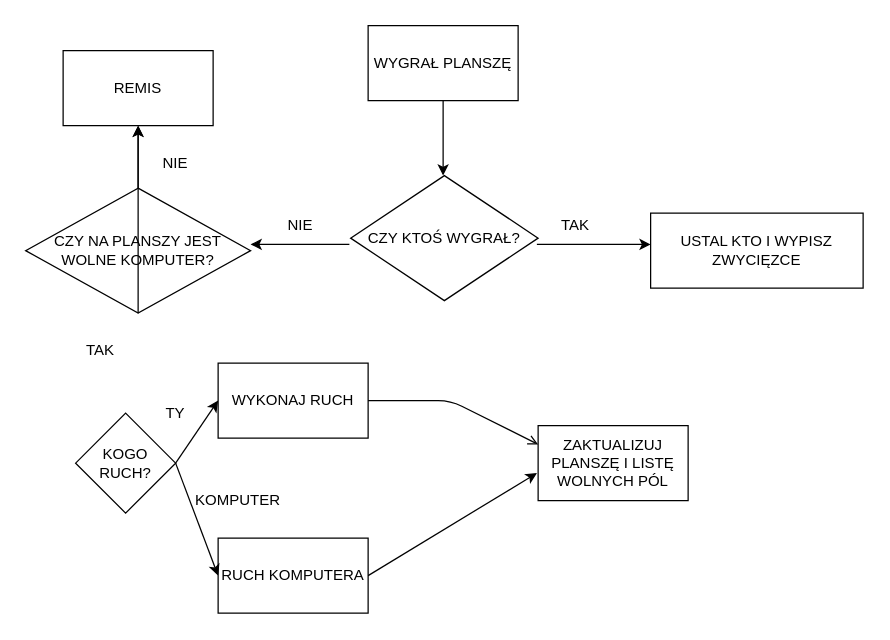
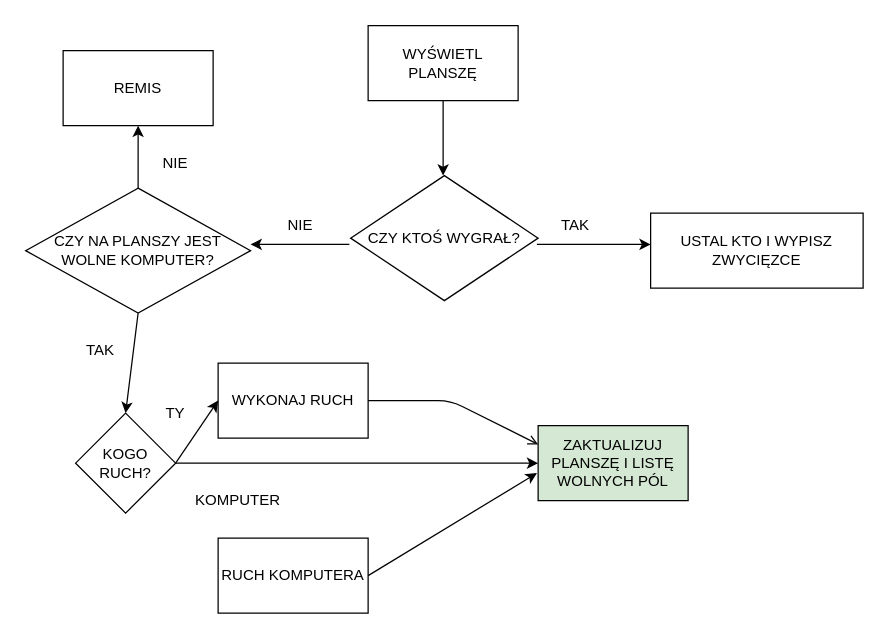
node "WYGRAŁ PLANSZĘ": label "WYGRAŁ PLANSZĘ" -> "WYŚWIETL PLANSZĘ"
edge "CZY NA PLANSZY JEST WOLNE KOMPUTER?" -> "REMIS": now "CZY NA PLANSZY JEST WOLNE KOMPUTER?" -> "KOGO RUCH?"
node "ZAKTUALIZUJ PLANSZĘ I LISTĘ WOLNYCH PÓL": fillcolor #ffffff -> #d5e8d4
edge "KOGO RUCH?" -> "RUCH KOMPUTERA": now "KOGO RUCH?" -> "ZAKTUALIZUJ PLANSZĘ I LISTĘ WOLNYCH PÓL"
